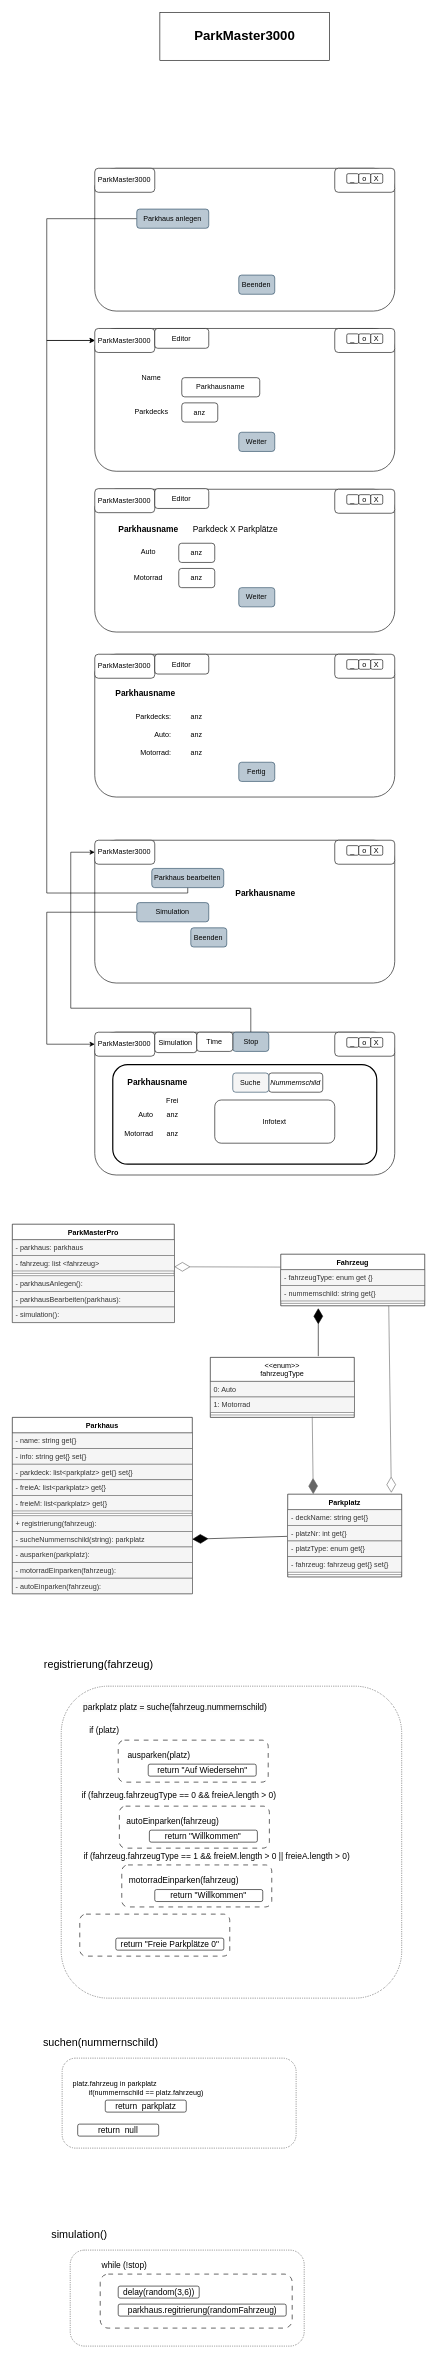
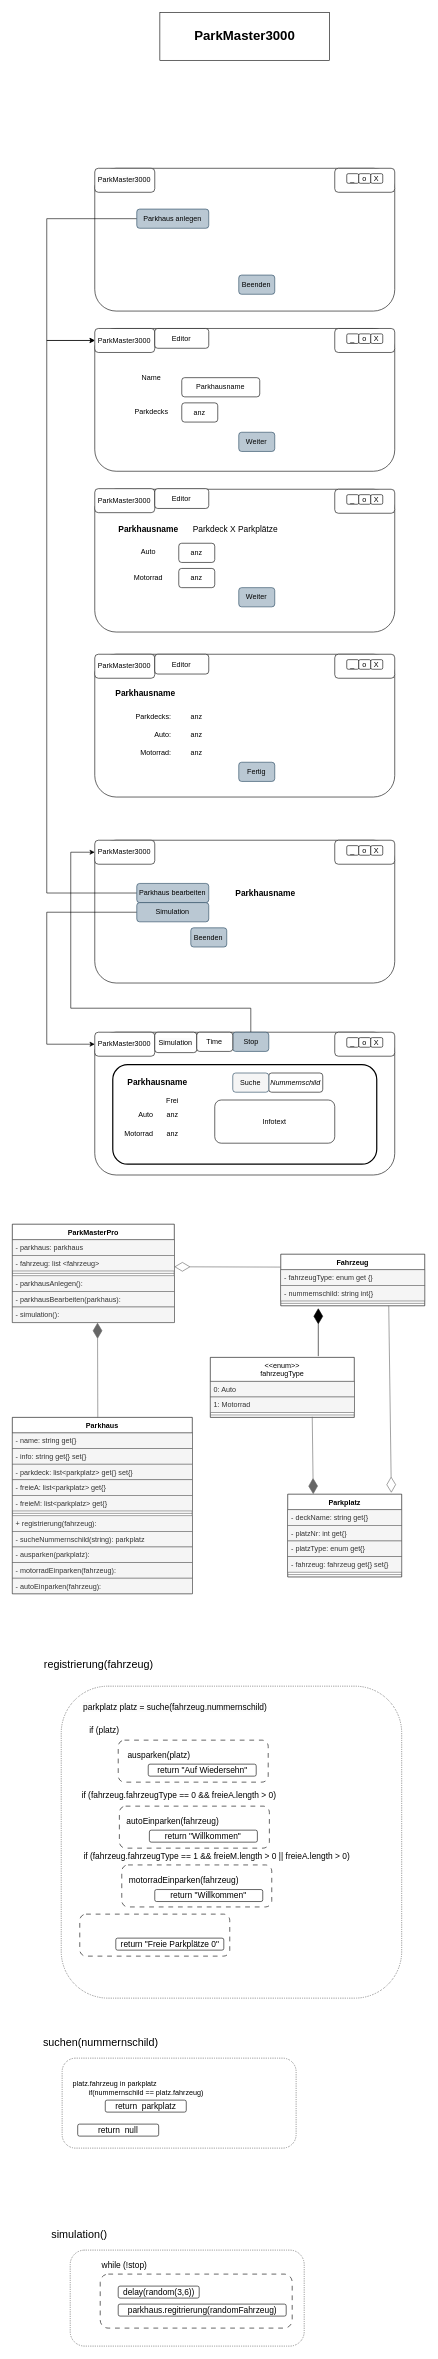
node "Parkhaus bearbeiten": moved (188, 878) -> (173, 893)
node "- nummernschild: string get{}": label "- nummernschild: string get{}" -> "- nummernschild: string int{}"
edge "Parkhaus" -> "- simulation():": added
edge "- platzNr: int get{}" -> "- sucheNummernschild(string): parkplatz": removed
